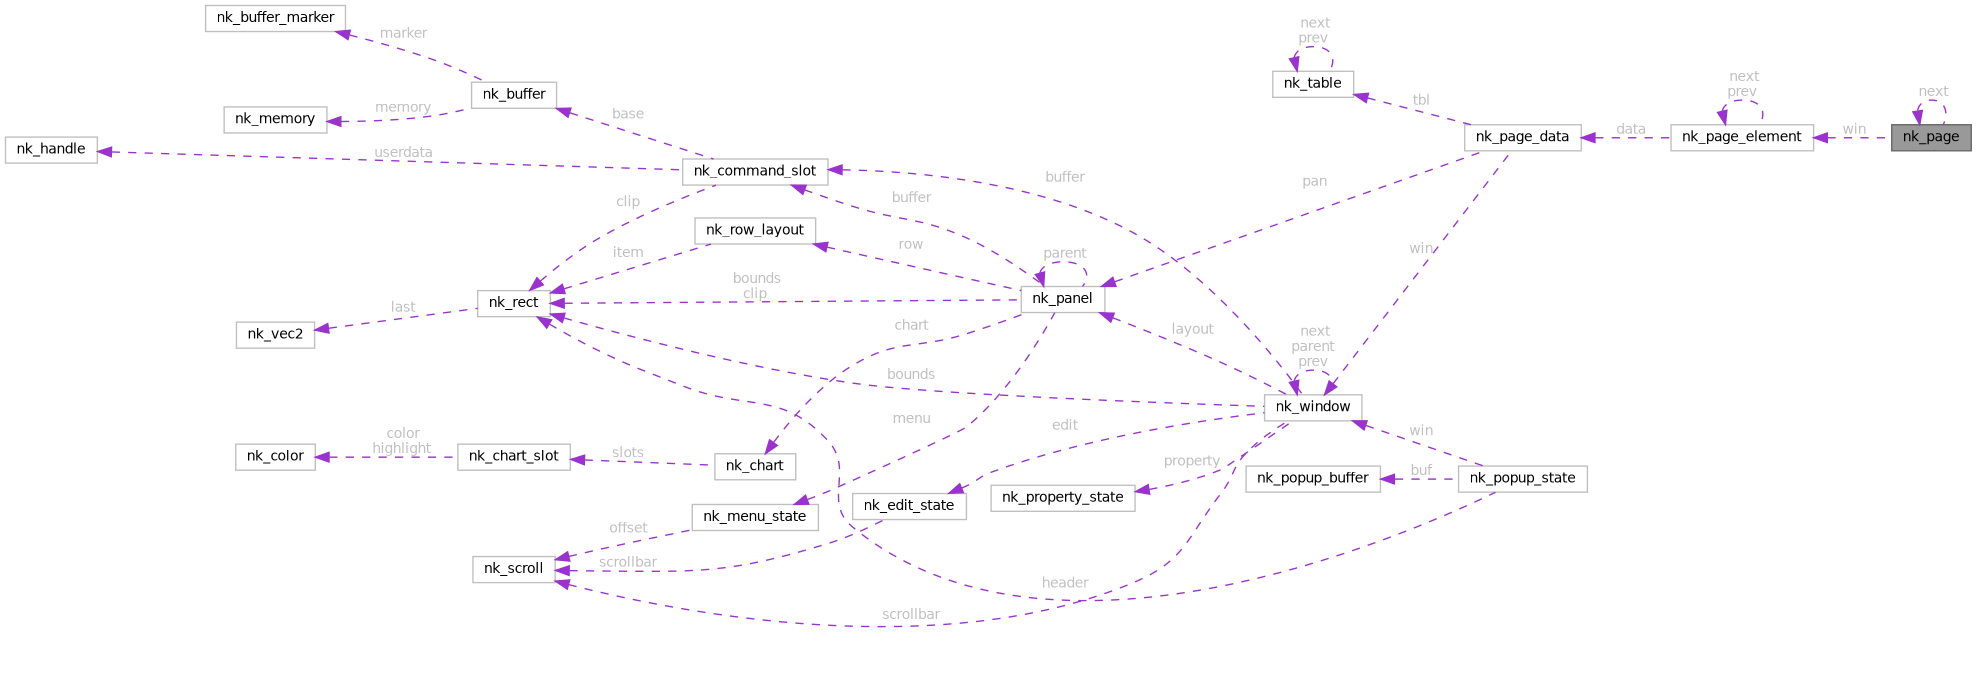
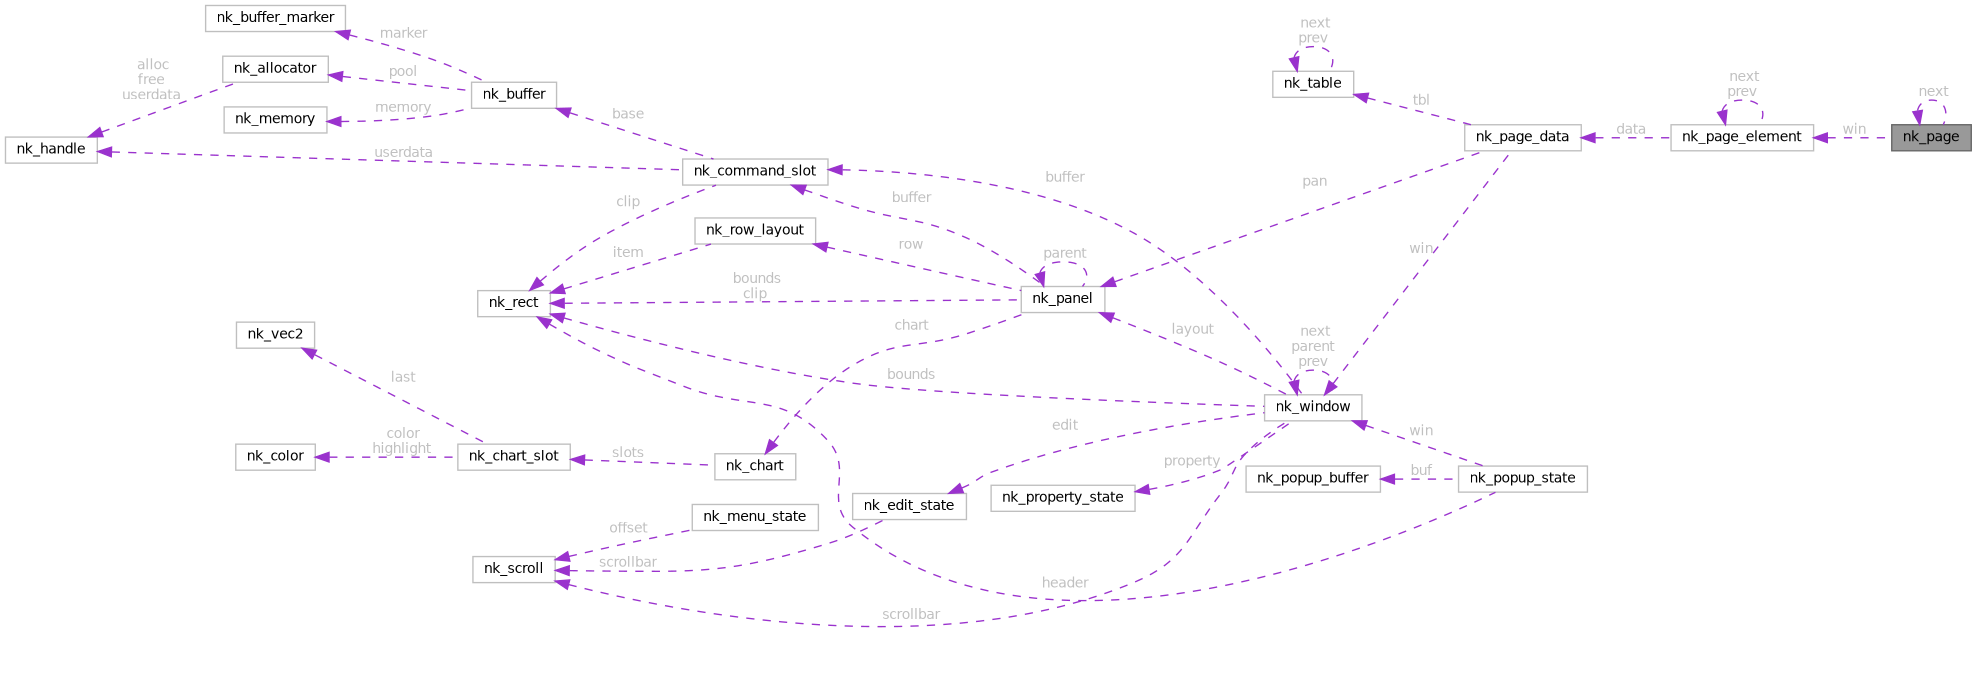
node "nk_allocator": added
edge "nk_rect" -> "nk_vec2": now "nk_chart_slot" -> "nk_vec2"
edge "nk_panel" -> "nk_menu_state": removed, label "menu"
